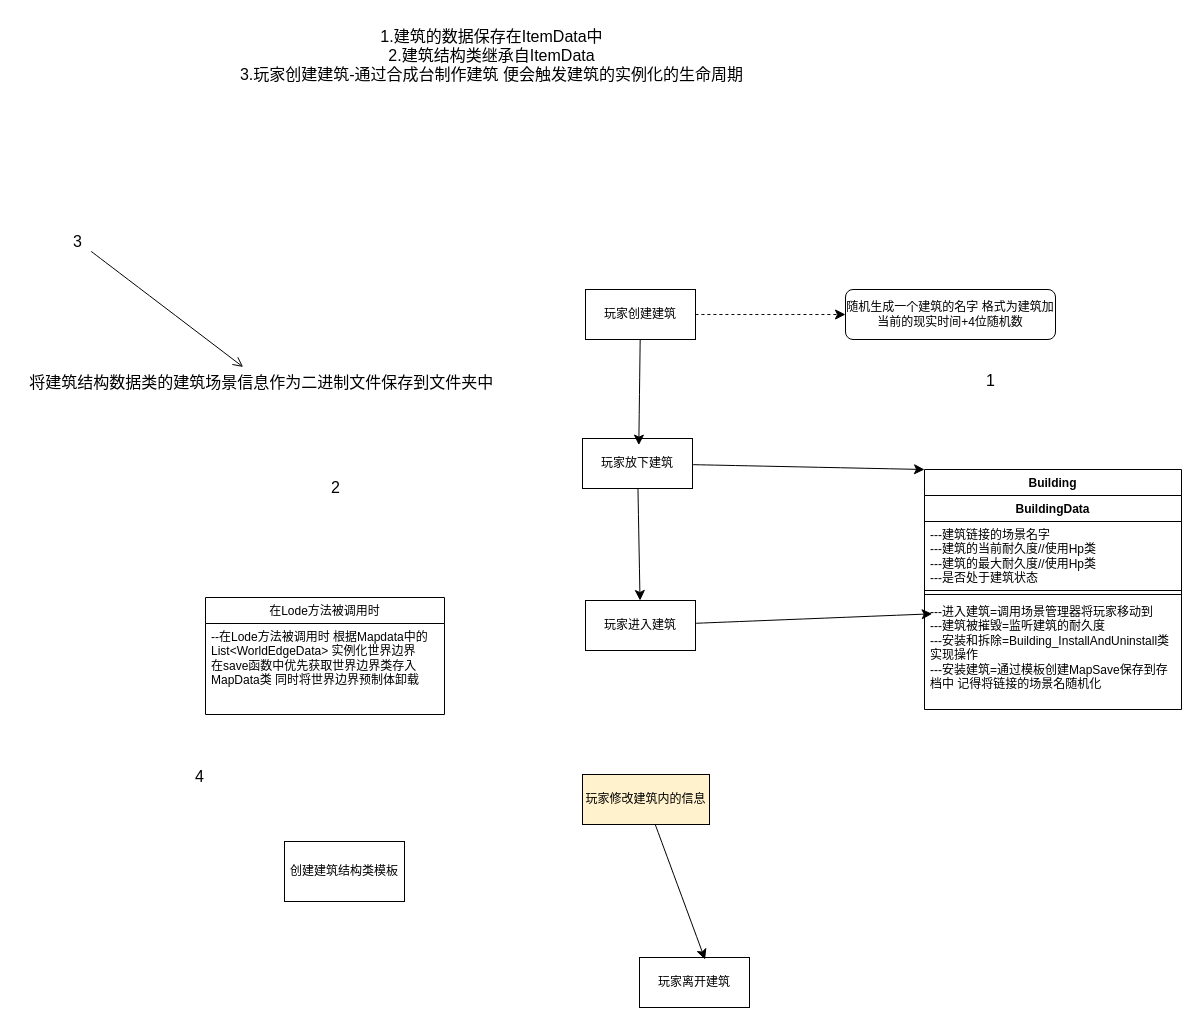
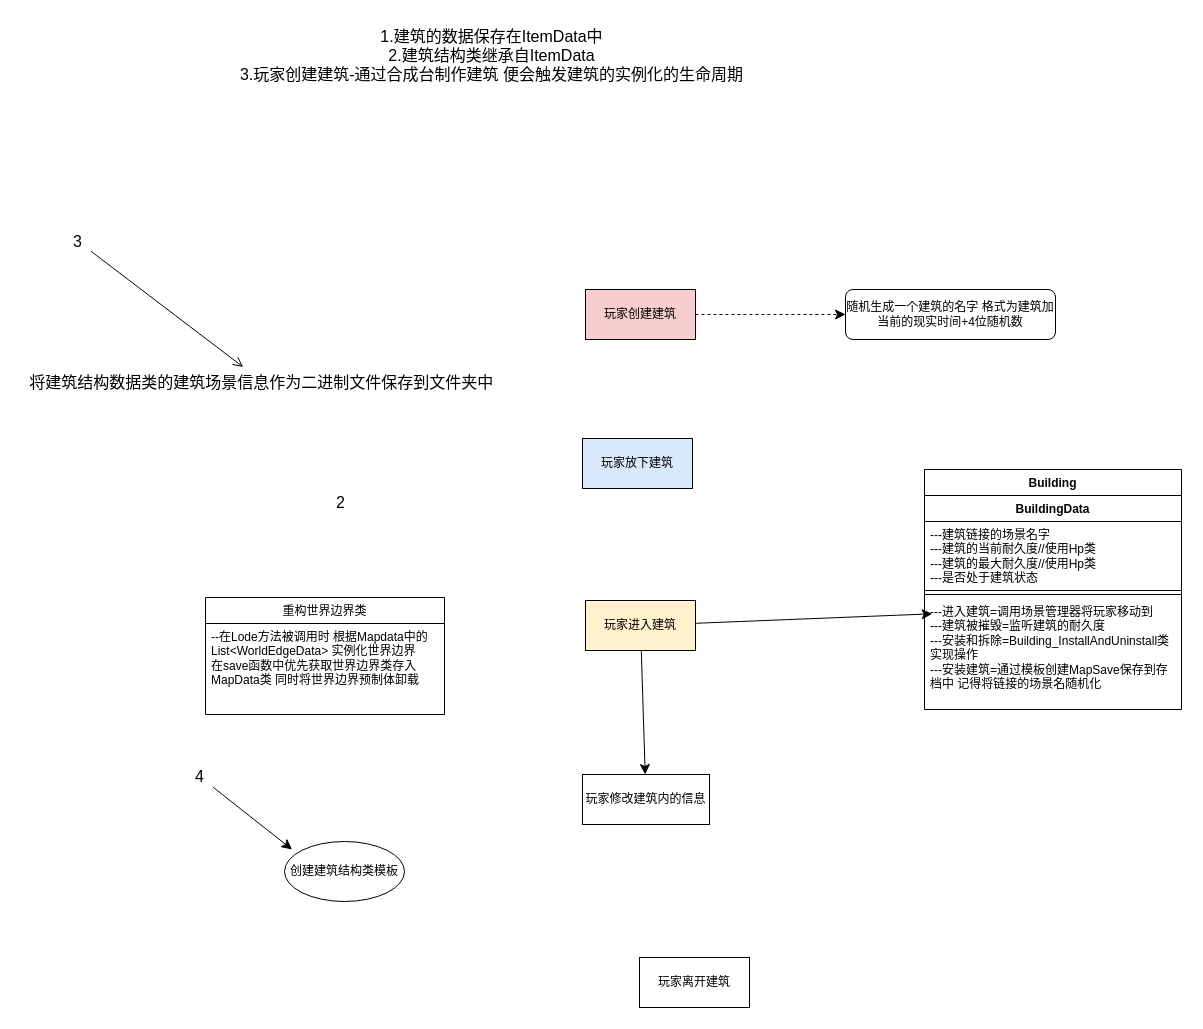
node "玩家创建建筑": fillcolor #ffffff -> #f8cecc
node "1": removed
edge "玩家创建建筑" -> "玩家放下建筑": removed
node "玩家放下建筑": fillcolor #ffffff -> #dae8fc
edge "玩家放下建筑" -> "Building": removed
node "2": moved (336, 488) -> (341, 503)
edge "玩家放下建筑" -> "玩家进入建筑": removed
node "在Lode方法被调用时": label "在Lode方法被调用时" -> "重构世界边界类"
node "玩家进入建筑": fillcolor #ffffff -> #fff2cc
edge "玩家进入建筑" -> "玩家修改建筑内的信息": added
node "玩家修改建筑内的信息": fillcolor #fff2cc -> #ffffff
edge "4" -> "创建建筑结构类模板": added
node "创建建筑结构类模板": shape rectangle -> ellipse
edge "玩家修改建筑内的信息" -> "玩家离开建筑": removed
